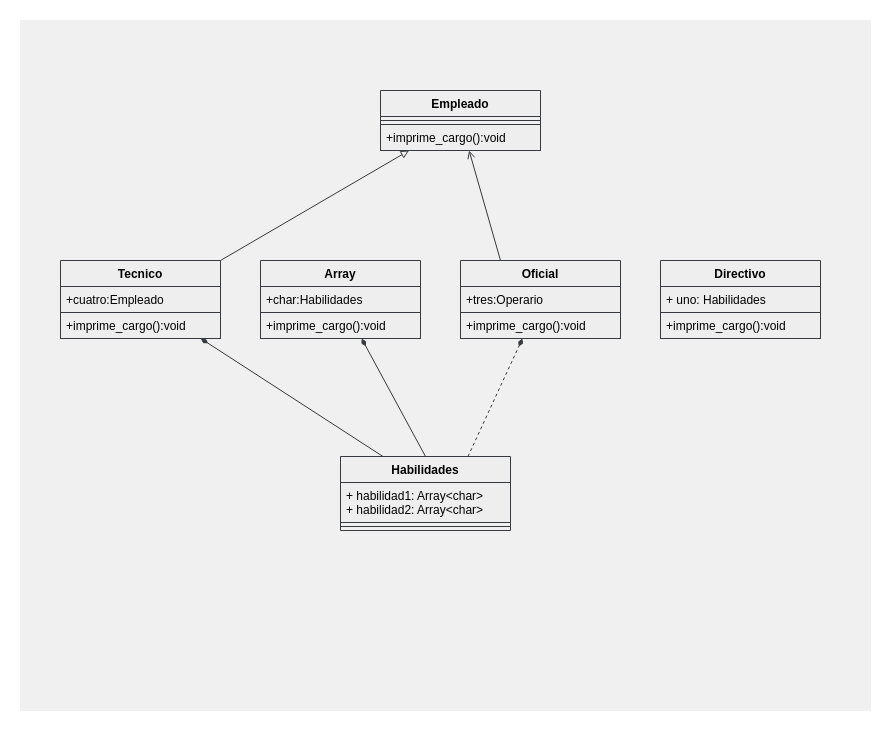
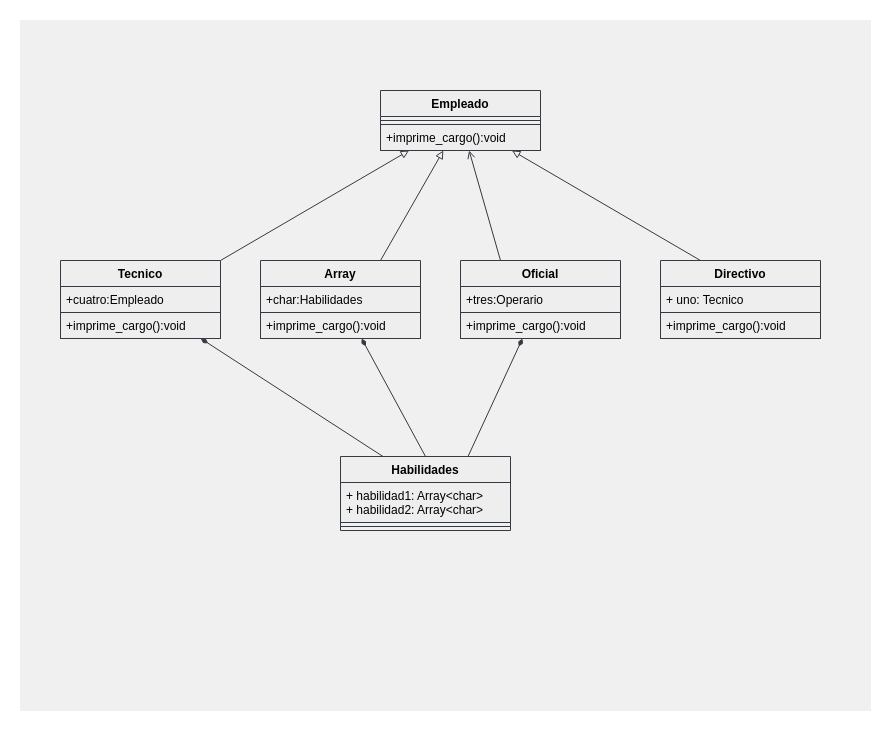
edge "Directivo" -> "Empleado": added
edge "Array" -> "Empleado": added
node "+ uno: Habilidades": label "+ uno: Habilidades" -> "+ uno: Tecnico"
edge "Habilidades" -> "Oficial": style dashed -> solid
